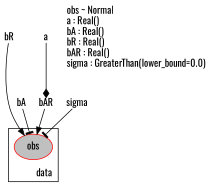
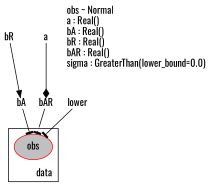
edge "bR" -> "obs": now "bR" -> "bA"
node "sigma": label "sigma" -> "lower"
edge "bAR" -> "obs": arrowhead normal -> tee
